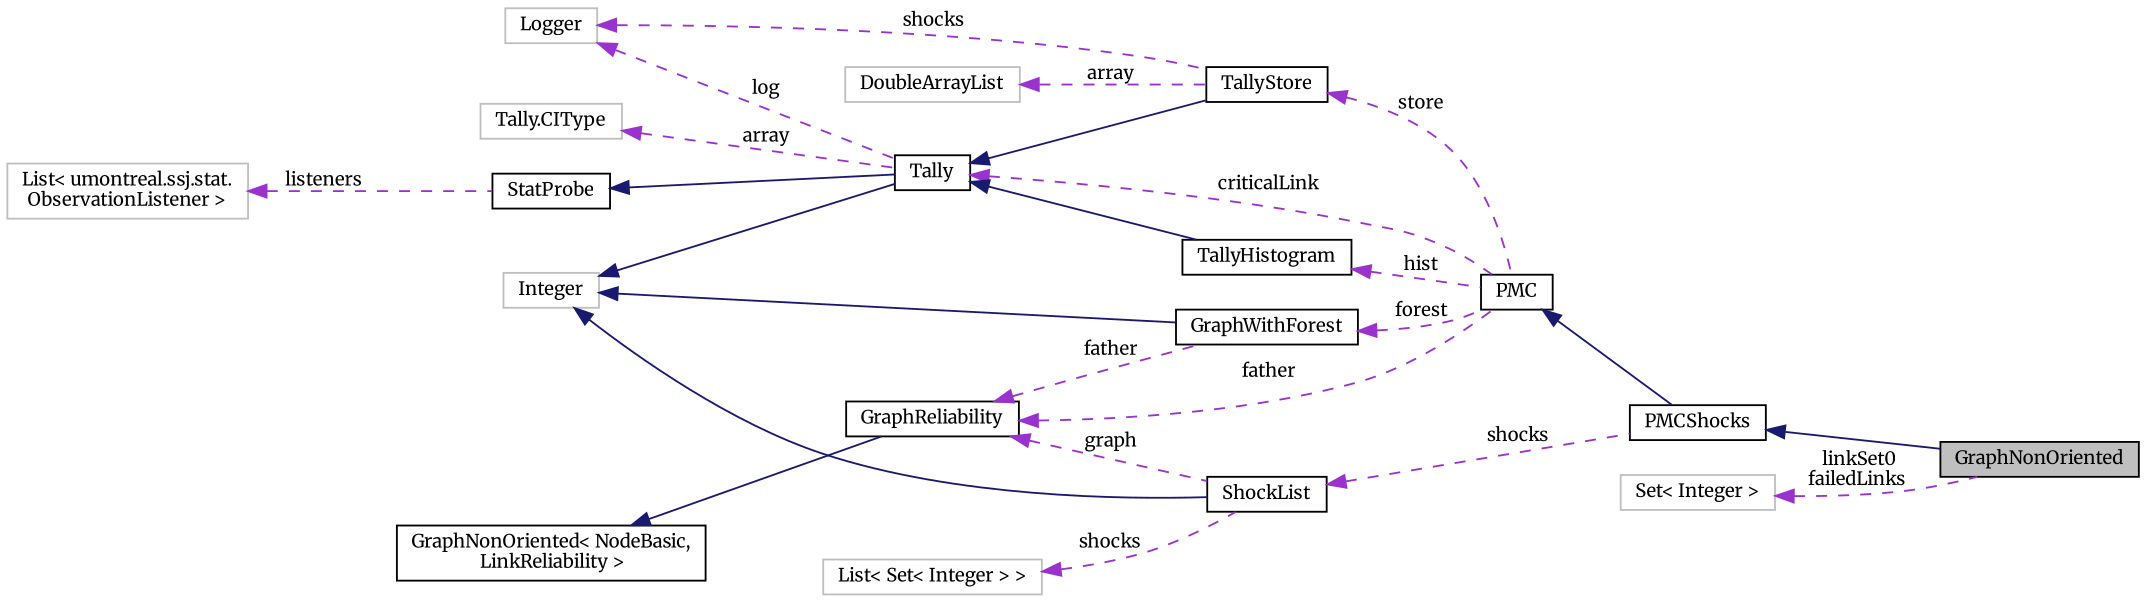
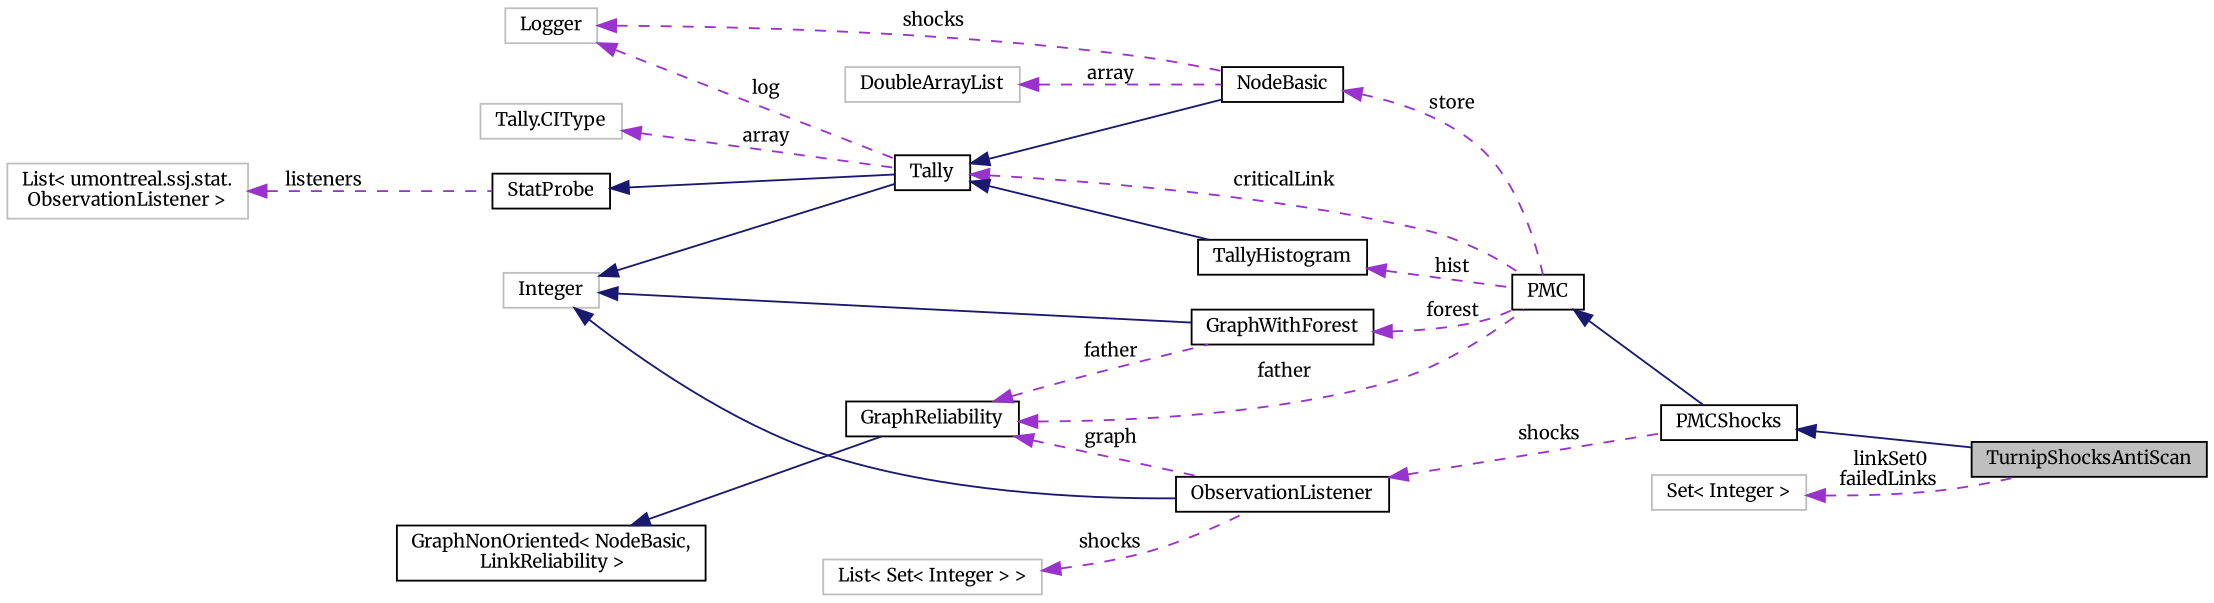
node "TallyStore": label "TallyStore" -> "NodeBasic"
node "GraphNonOriented": label "GraphNonOriented" -> "TurnipShocksAntiScan"
node "ShockList": label "ShockList" -> "ObservationListener"
